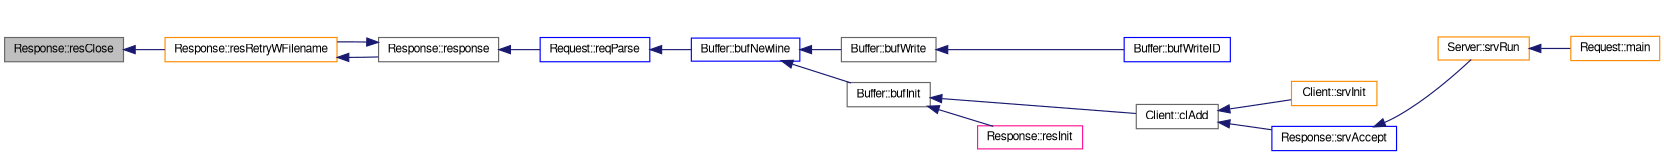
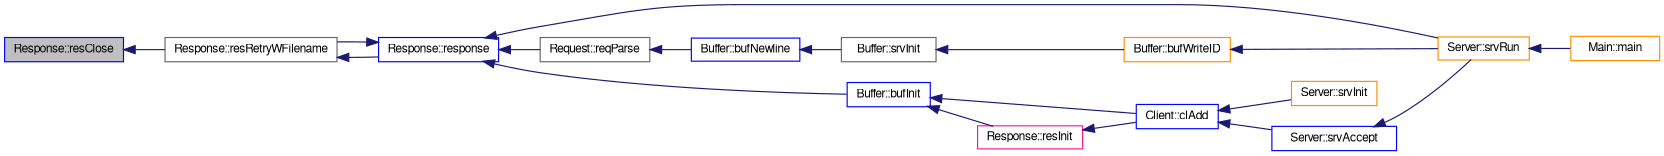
edge "Server::srvRun" -> "Response::response": added
node "Request::main": label "Request::main" -> "Main::main"
edge "Server::srvRun" -> "Buffer::bufWriteID": added
node "Response::resClose": color gray40 -> blue
node "Response::resRetryWFilename": color darkorange -> gray40
node "Response::response": color gray40 -> blue
node "Request::reqParse": color blue -> gray40
node "Buffer::bufWrite": label "Buffer::bufWrite" -> "Buffer::srvInit"
node "Buffer::bufWriteID": color blue -> darkorange
edge "Buffer::bufInit" -> "Buffer::bufNewline": now "Buffer::bufInit" -> "Response::response"
node "Client::srvInit": label "Client::srvInit" -> "Server::srvInit"
node "Buffer::bufInit": color gray40 -> blue
node "Client::clAdd": color gray40 -> blue
edge "Client::clAdd" -> "Response::resInit": added
node "Response::srvAccept": label "Response::srvAccept" -> "Server::srvAccept"
